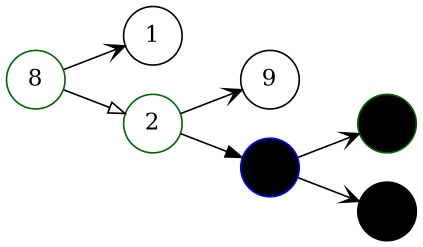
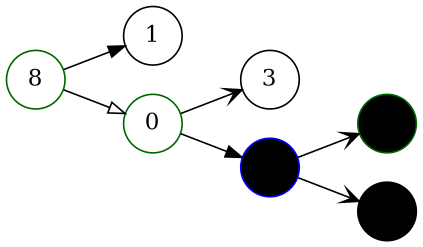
edge "8" -> "1": arrowhead vee -> normal
node "9": label "9" -> "3"
node "2": label "2" -> "0"
